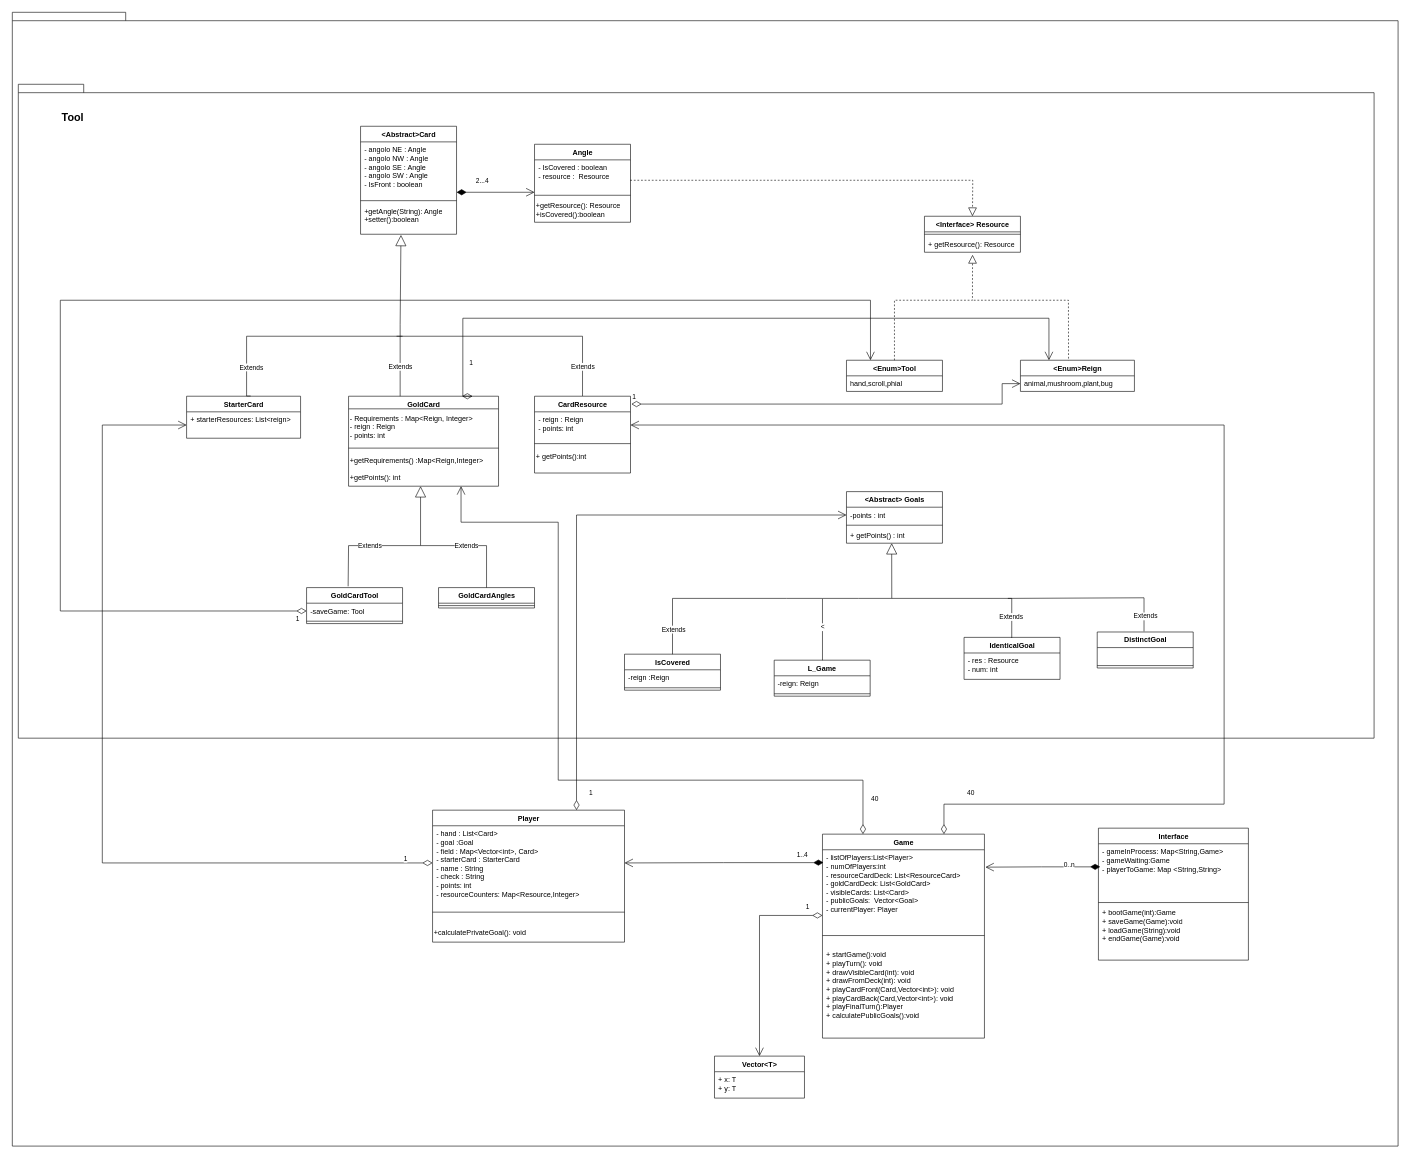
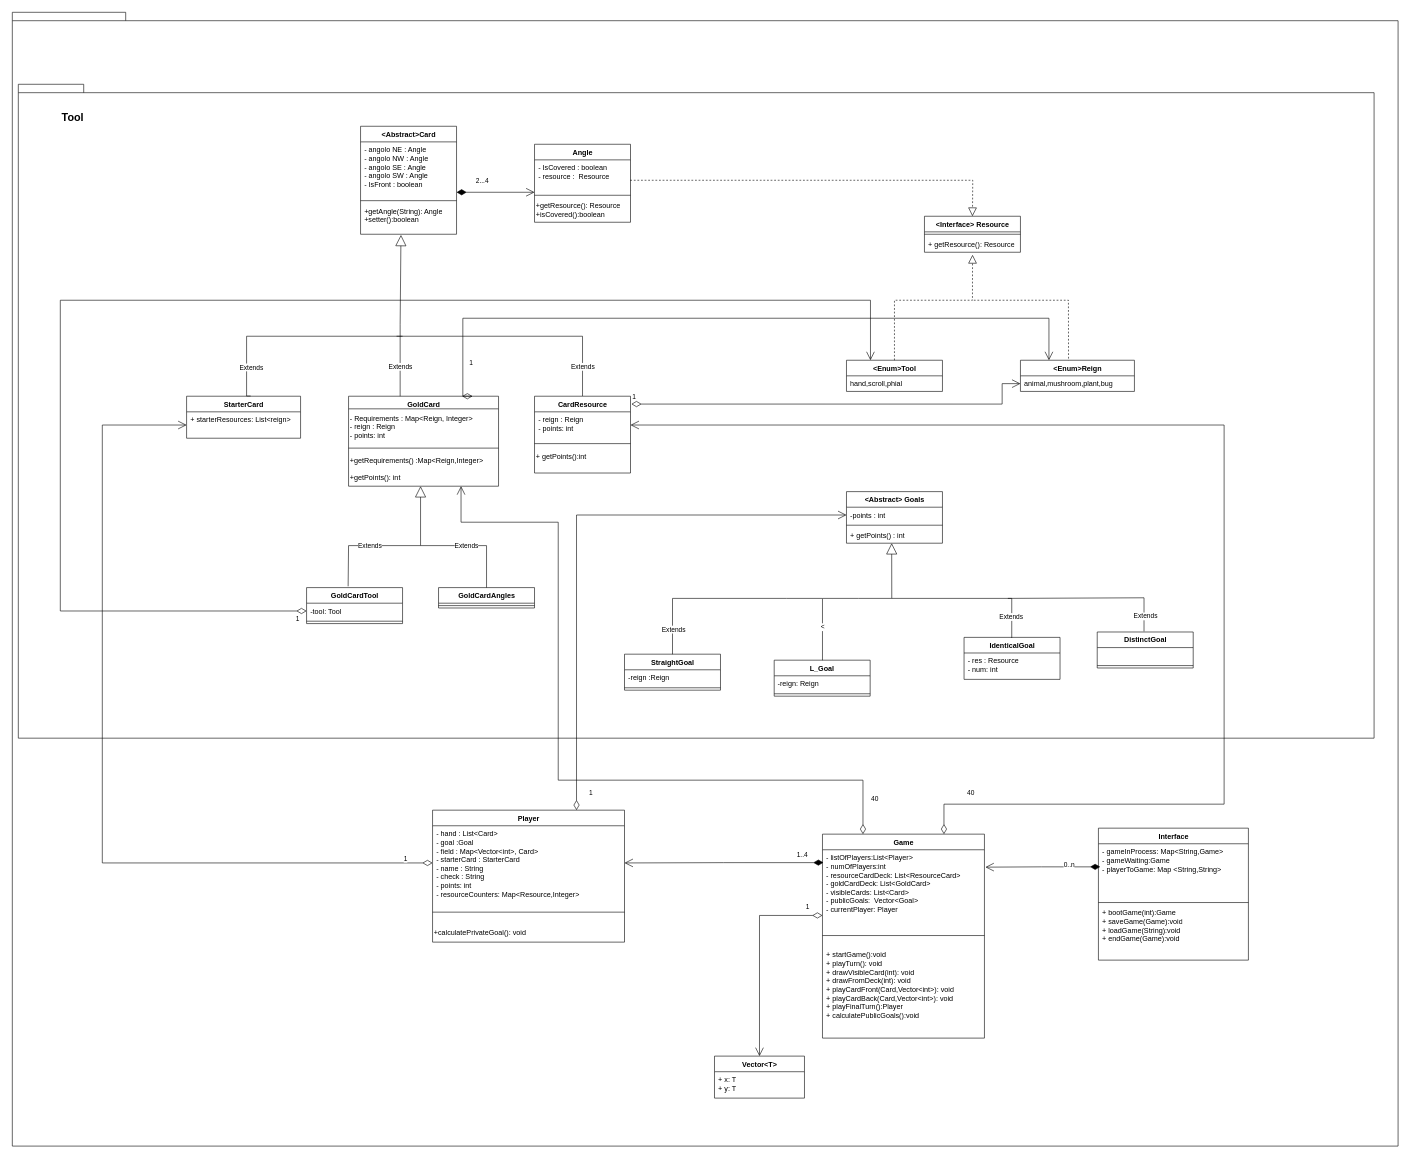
node "-saveGame: Tool": label "-saveGame: Tool" -> "-tool: Tool"
node "IsCovered": label "IsCovered" -> "StraightGoal"
node "L_Game": label "L_Game" -> "L_Goal"
